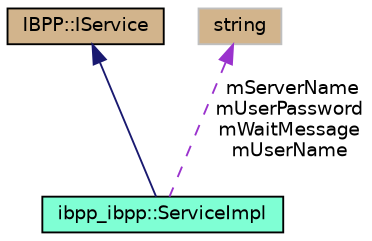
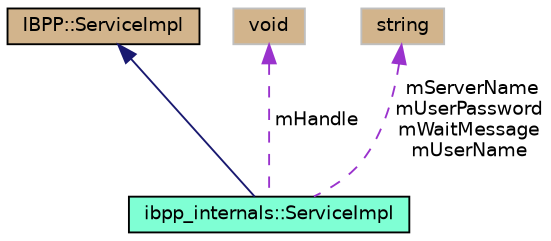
node "IBPP::IService": label "IBPP::IService" -> "IBPP::ServiceImpl"
node "void": added
node "ibpp_ibpp::ServiceImpl": label "ibpp_ibpp::ServiceImpl" -> "ibpp_internals::ServiceImpl"
